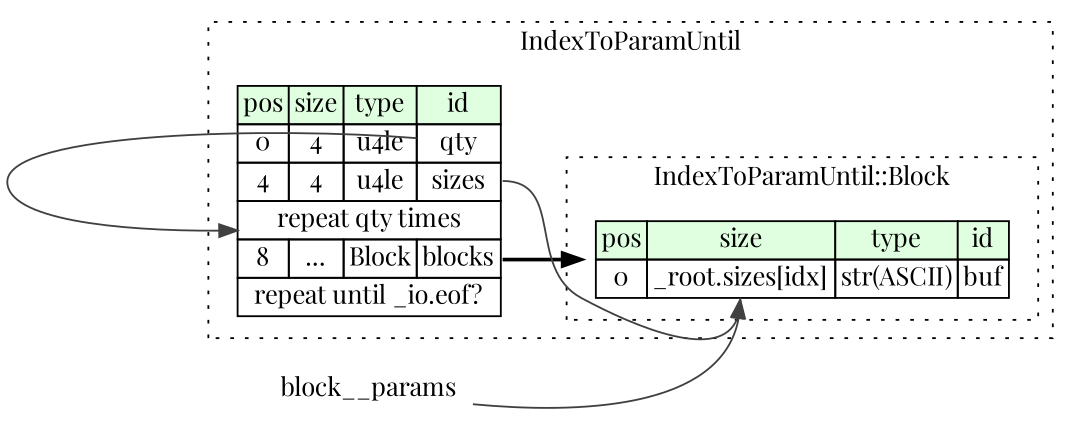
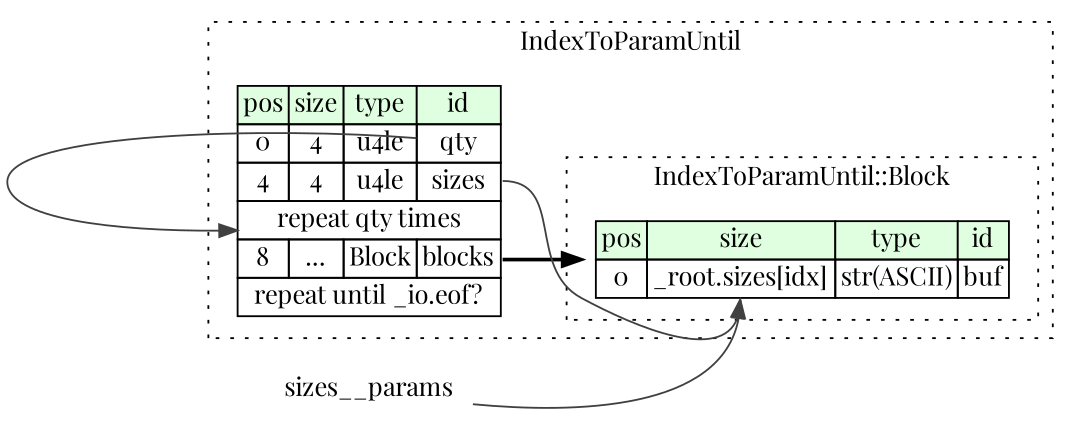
node "block__params": label "block__params" -> "sizes__params"
